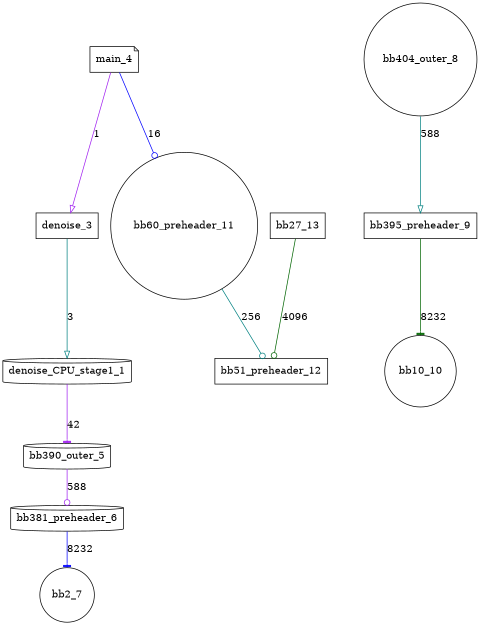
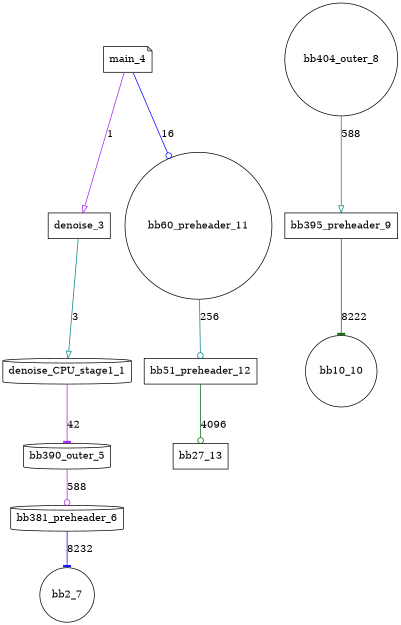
edge "bb27_13" -> "bb51_preheader_12": reversed
edge "bb395_preheader_9" -> "bb10_10": label "8232" -> "8222"
